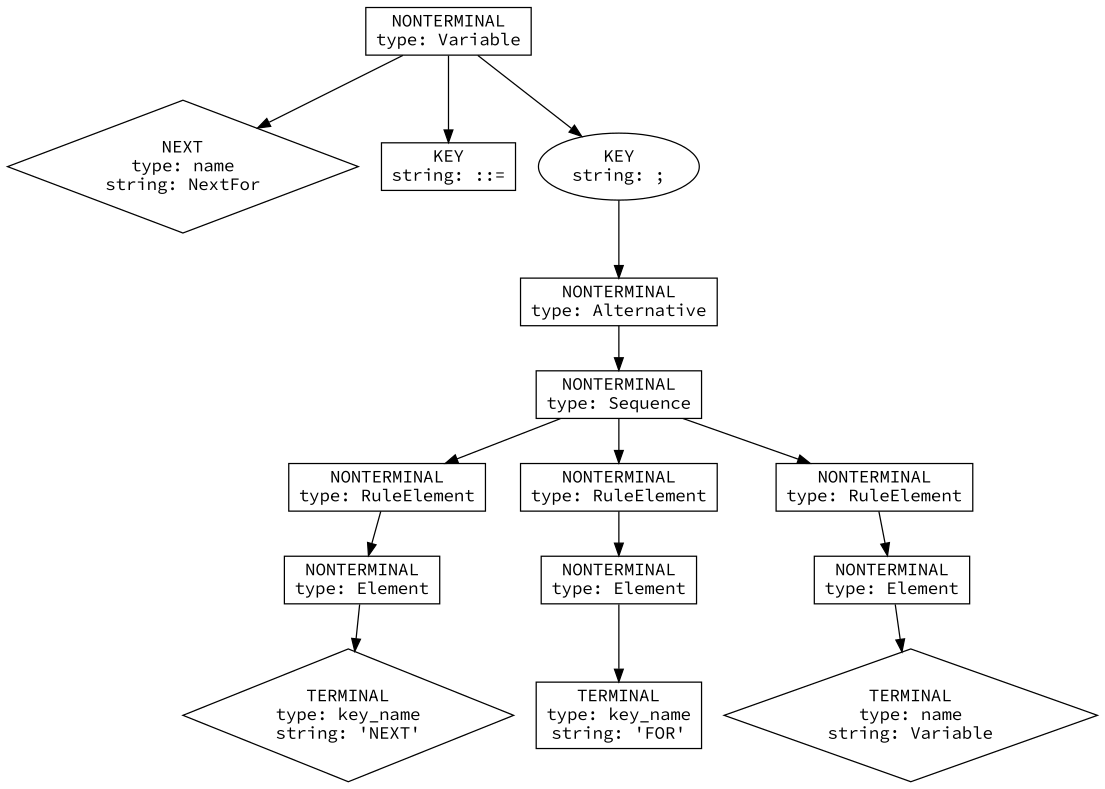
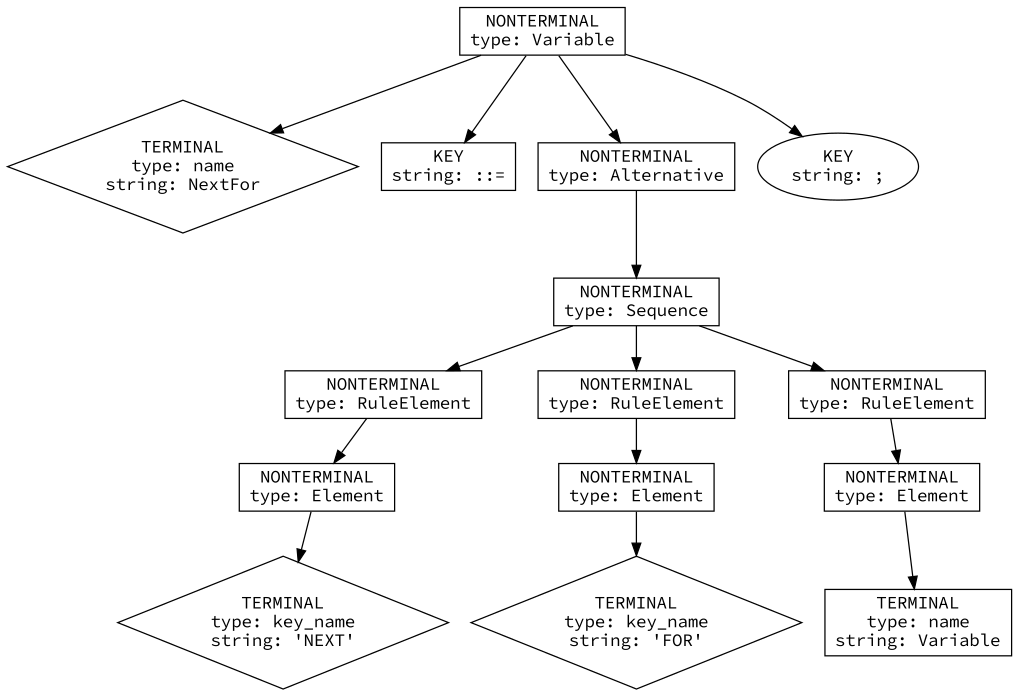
node "NEXT type: name string: NextFor": label "NEXT type: name string: NextFor" -> "TERMINAL type: name string: NextFor"
edge "KEY string: ;" -> "NONTERMINAL type: Alternative": now "NONTERMINAL type: Variable" -> "NONTERMINAL type: Alternative"
node "TERMINAL type: key_name string: 'FOR'": shape box -> diamond
node "TERMINAL type: name string: Variable": shape diamond -> box
